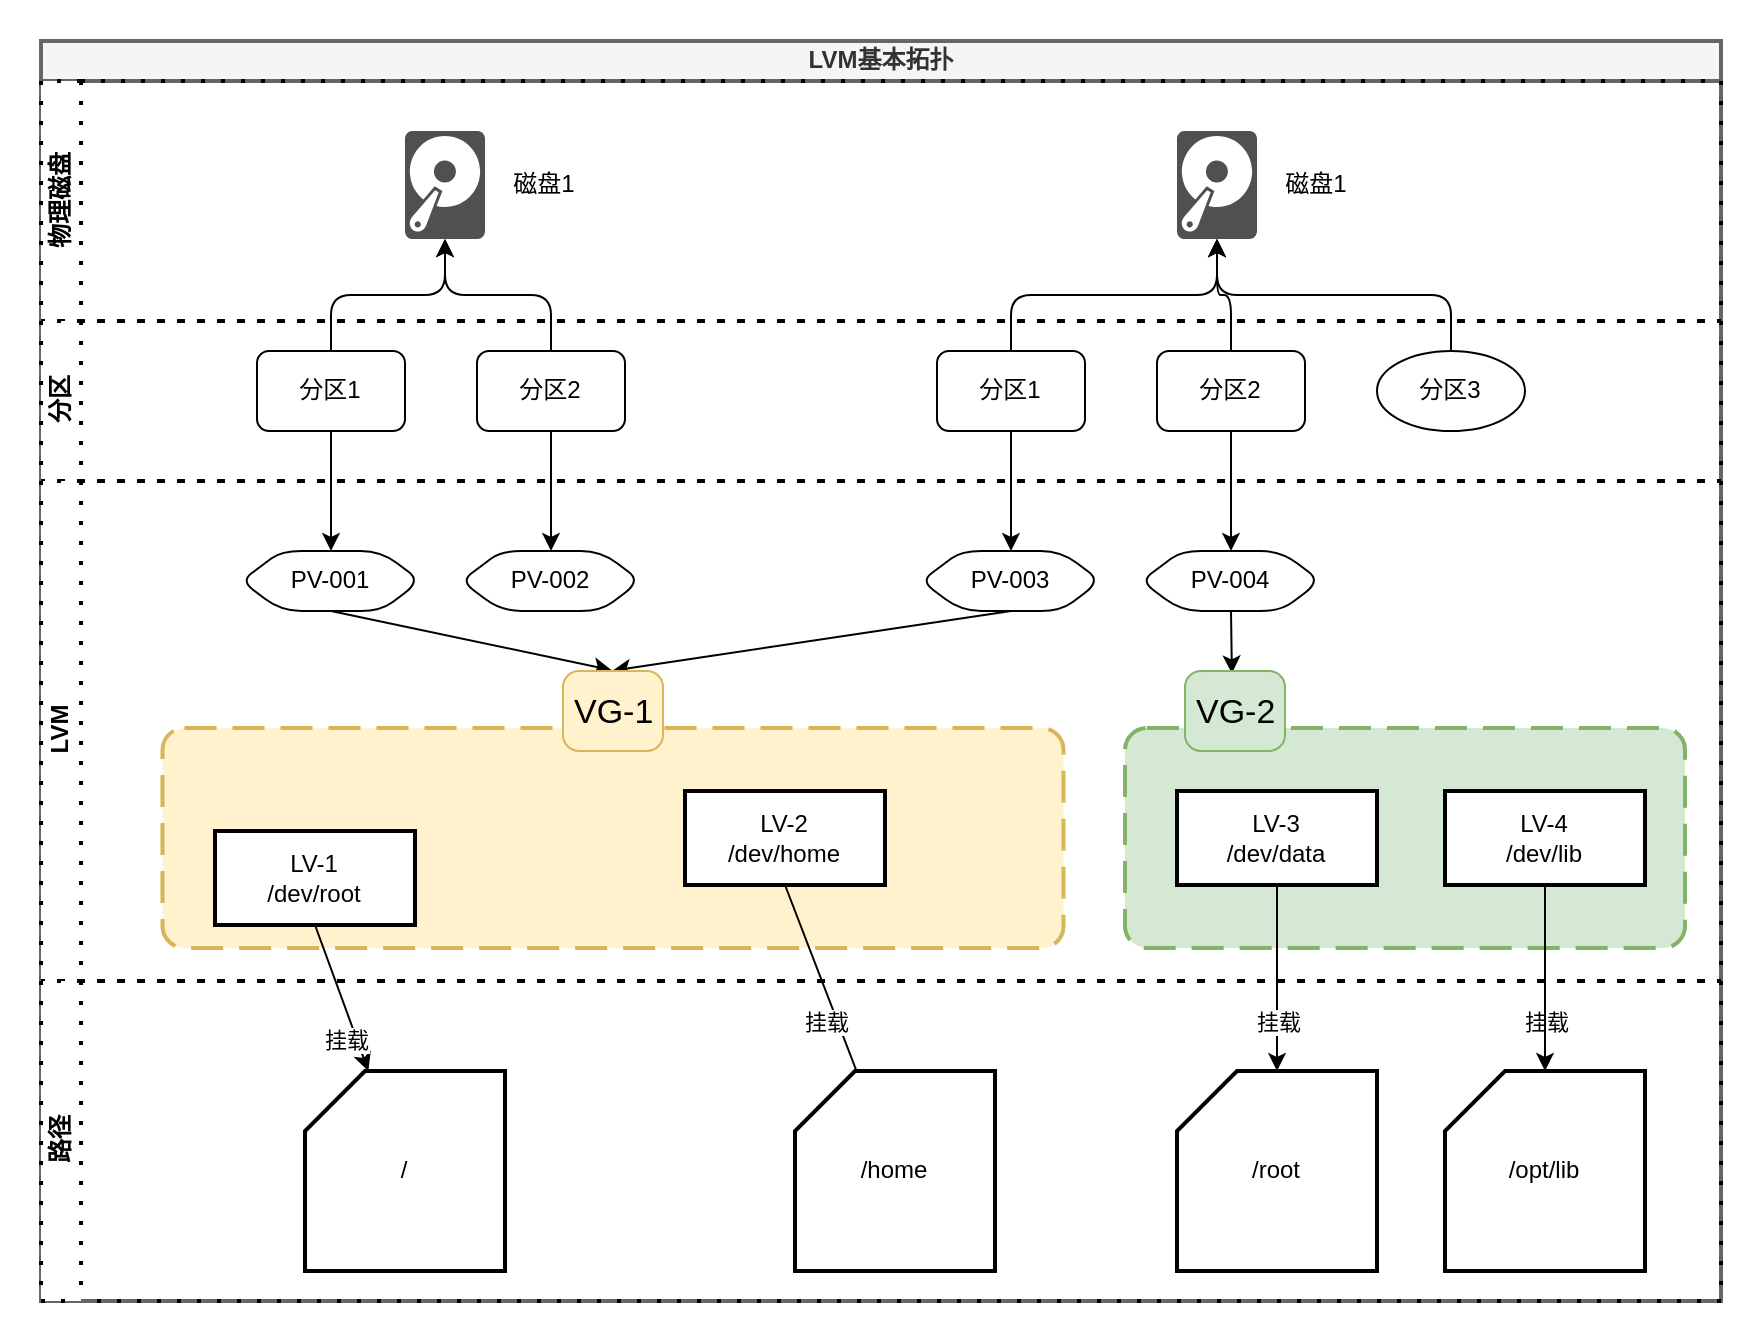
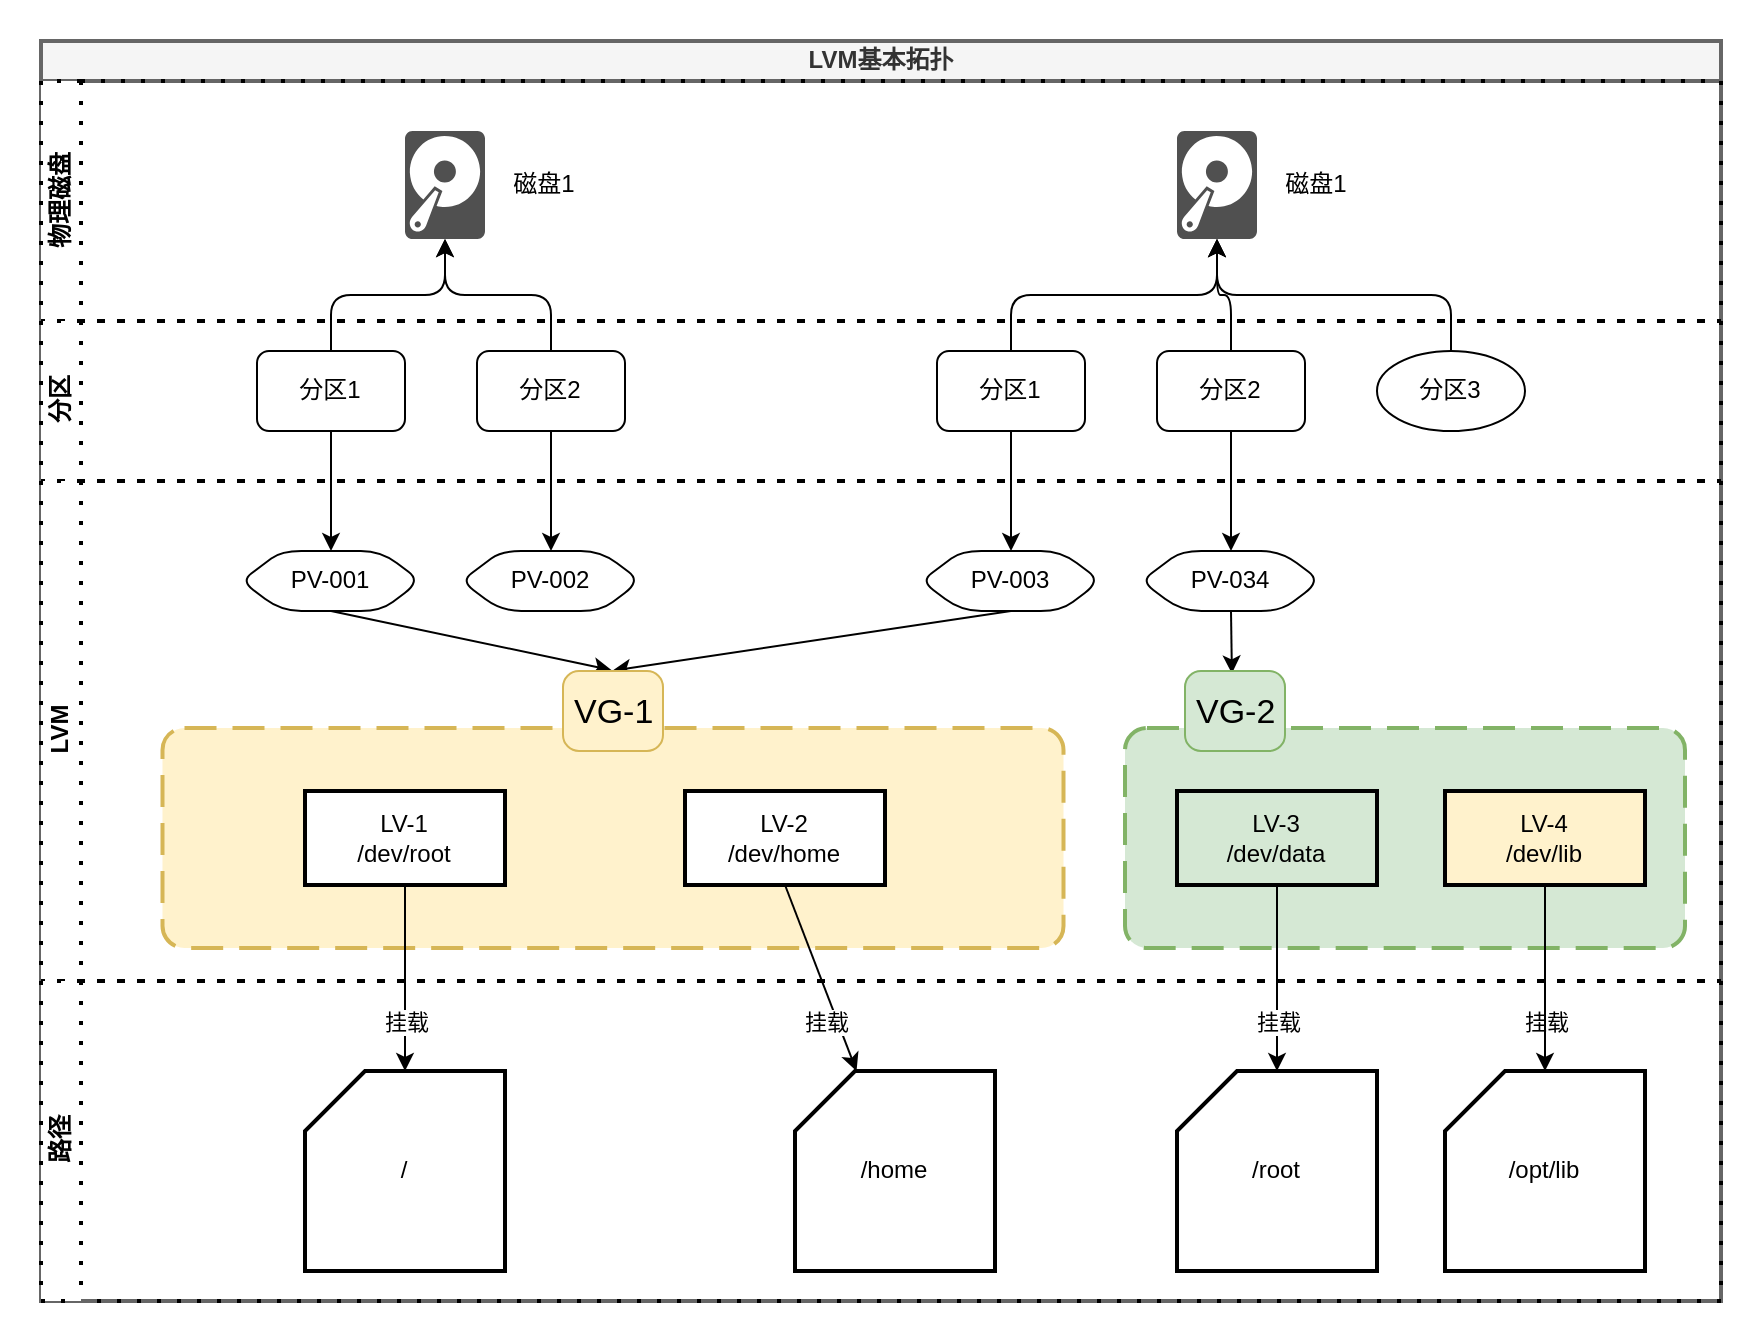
node "PV-004": label "PV-004" -> "PV-034"
node "LV-3 /dev/data": fillcolor #ffffff -> #d5e8d4
node "LV-4 /dev/lib": fillcolor #ffffff -> #fff2cc
node "LV-1 /dev/root": moved (315, 878) -> (405, 838)
edge "LV-2 /dev/home" -- "/home": arrowhead none -> classic
